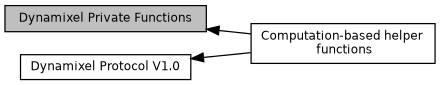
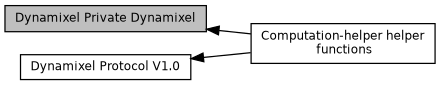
node "Dynamixel Private Functions": label "Dynamixel Private Functions" -> "Dynamixel Private Dynamixel"
node "Computation-based helper functions": label "Computation-based helper functions" -> "Computation-helper helper functions"
